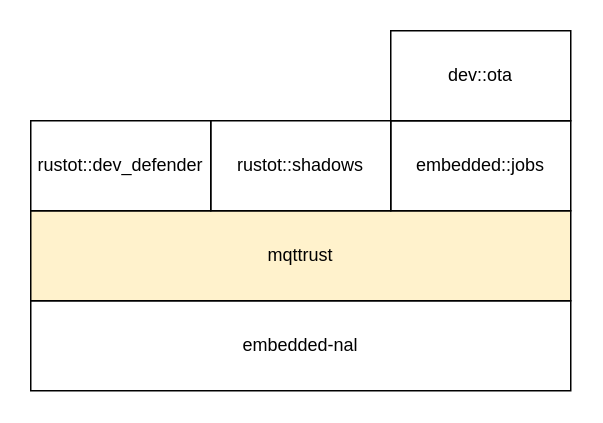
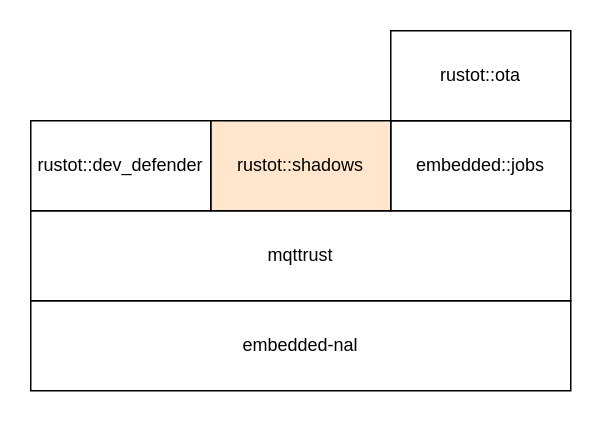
node "dev::ota": label "dev::ota" -> "rustot::ota"
node "rustot::shadows": fillcolor #ffffff -> #ffe6cc
node "mqttrust": fillcolor #fff2cc -> #ffffff
